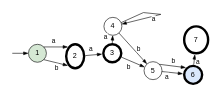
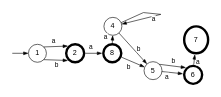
node "1": fillcolor #d5e8d4 -> #ffffff
node "3": label "3" -> "8"
node "2": size 18x24 -> 18x18
node "6": fillcolor #dae8fc -> #ffffff
